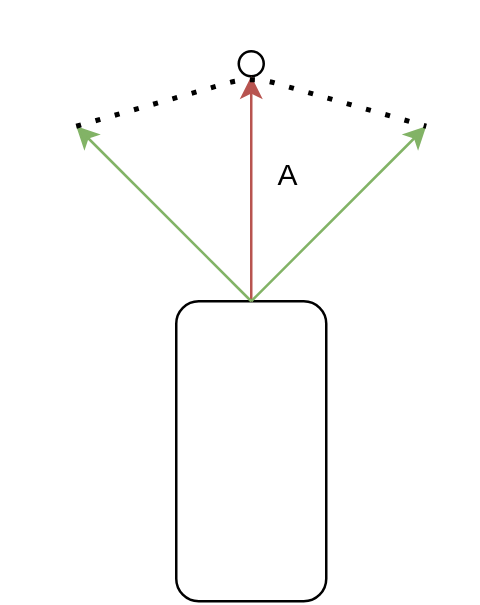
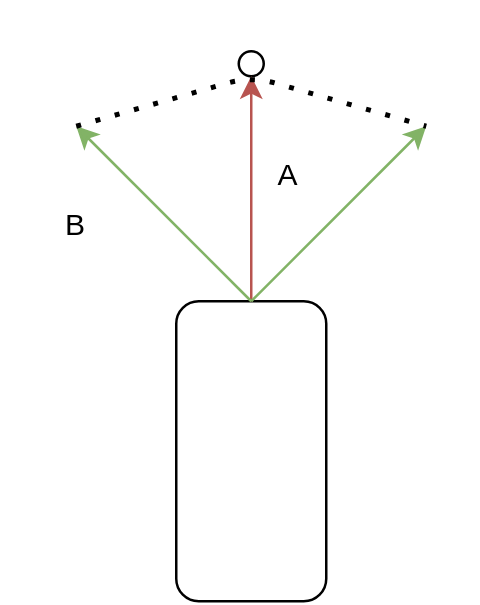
node "B": added
